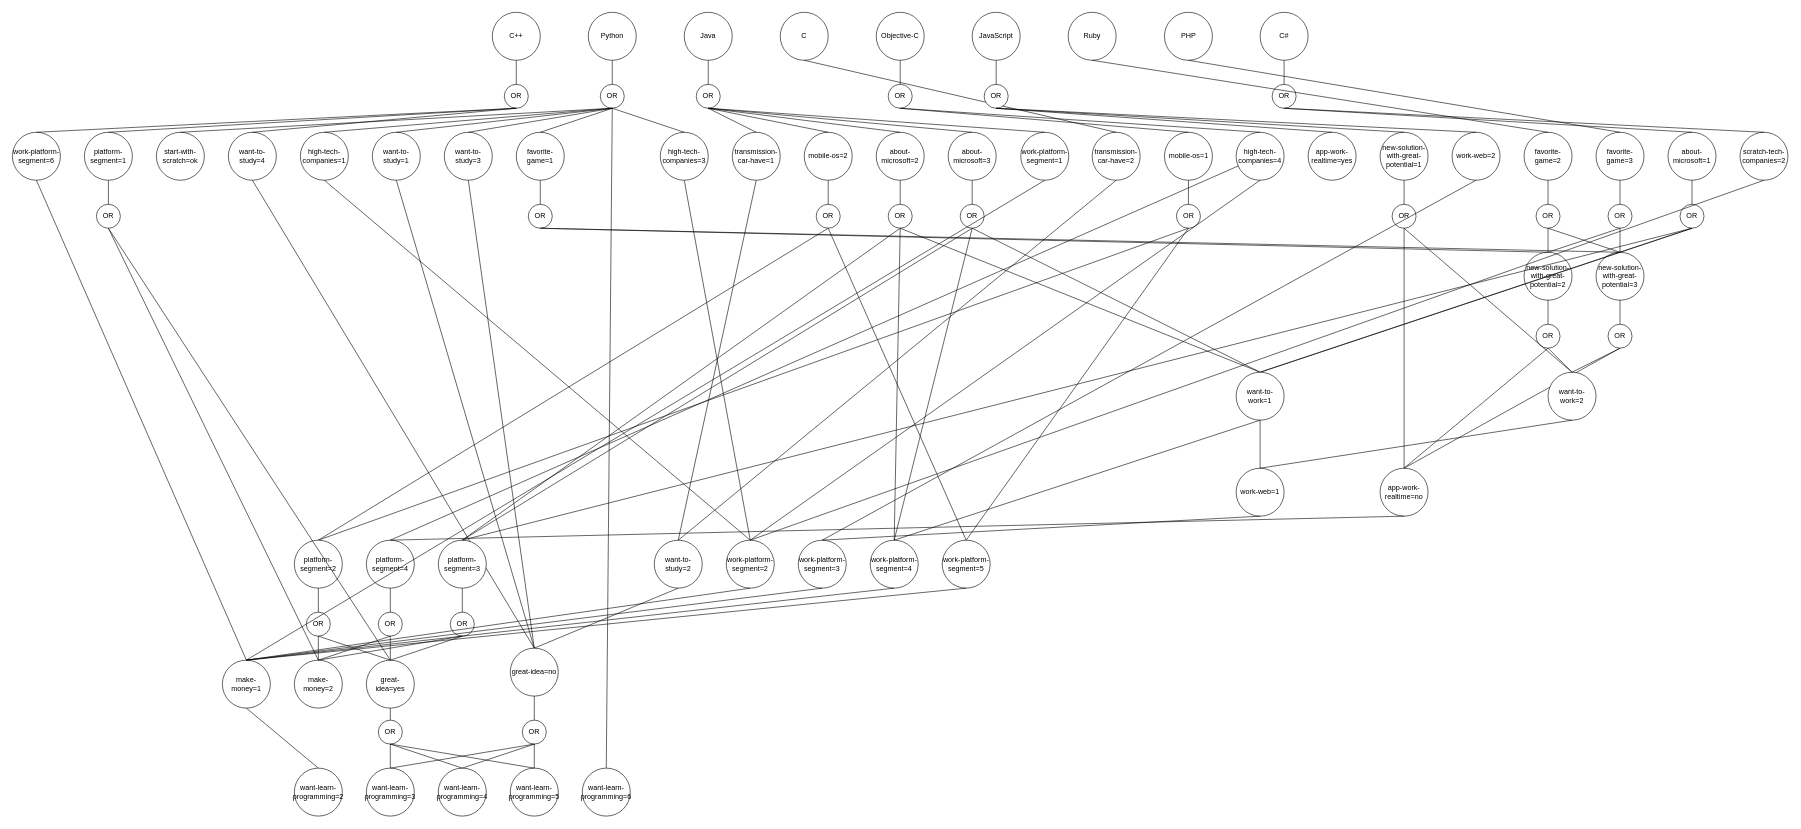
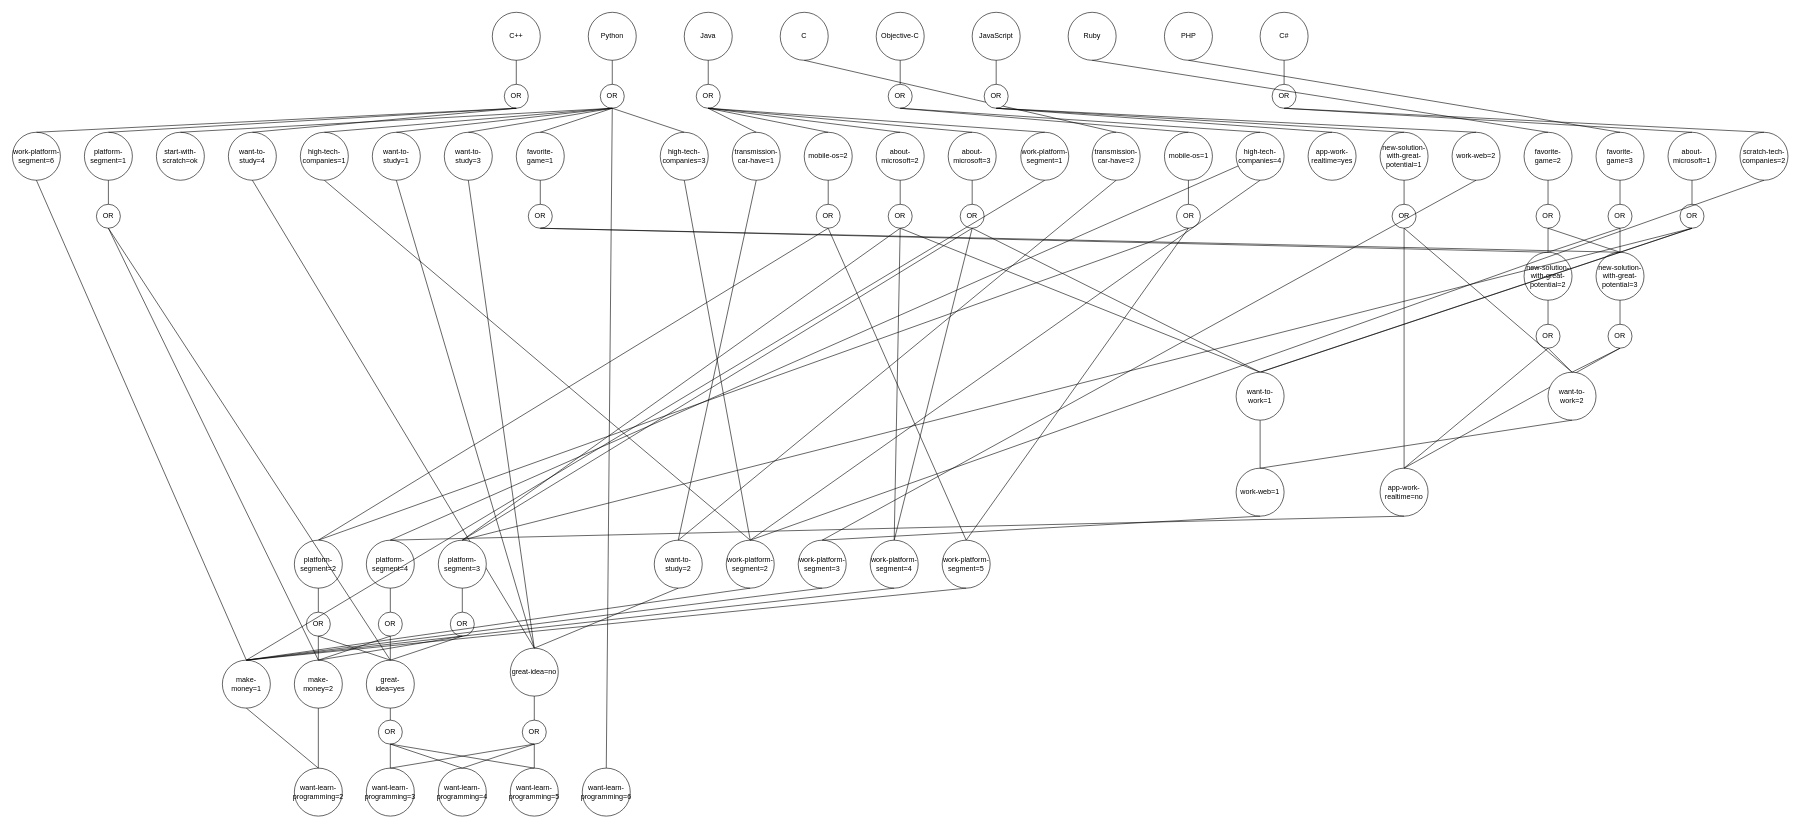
edge "want-to-work=1" -- "work-platform-segment=4": removed
edge "make-money=2" -- "want-learn-programming=2": added
